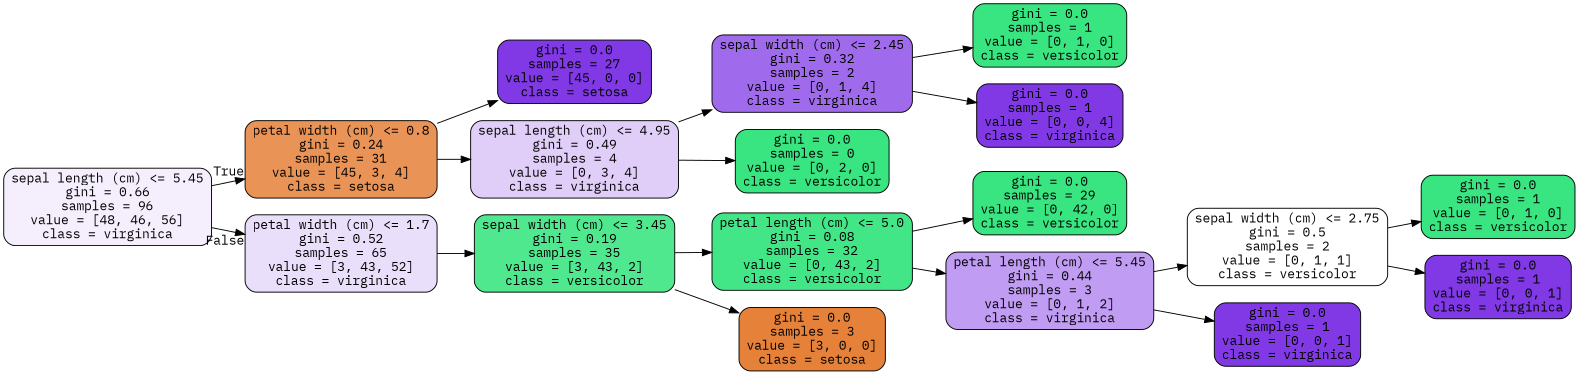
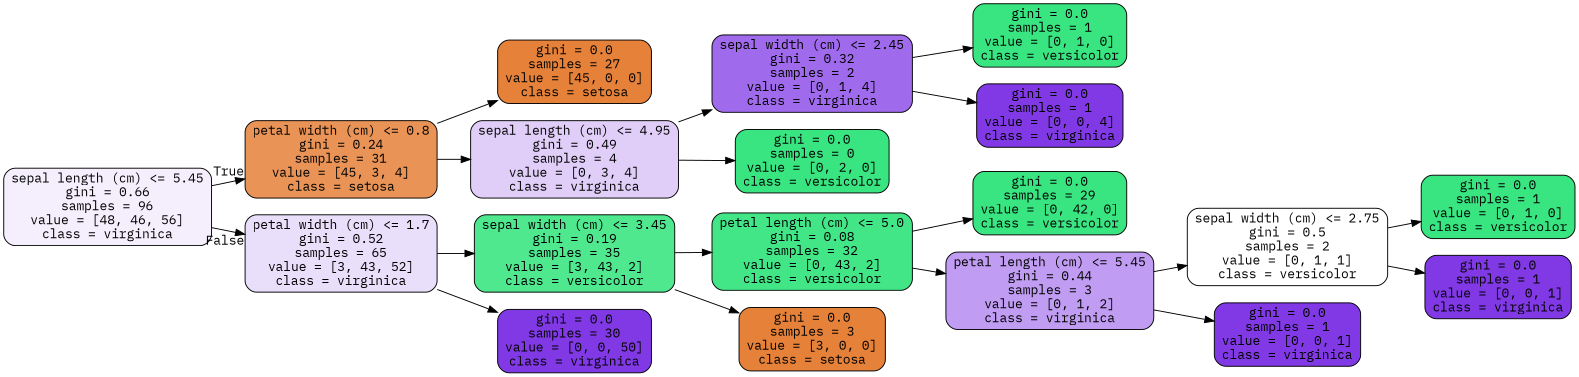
node "gini = 0.0 samples = 27 value = [45, 0, 0] class = setosa": fillcolor #8139e5 -> #e58139
node "gini = 0.0 samples = 30 value = [0, 0, 50] class = virginica": added
